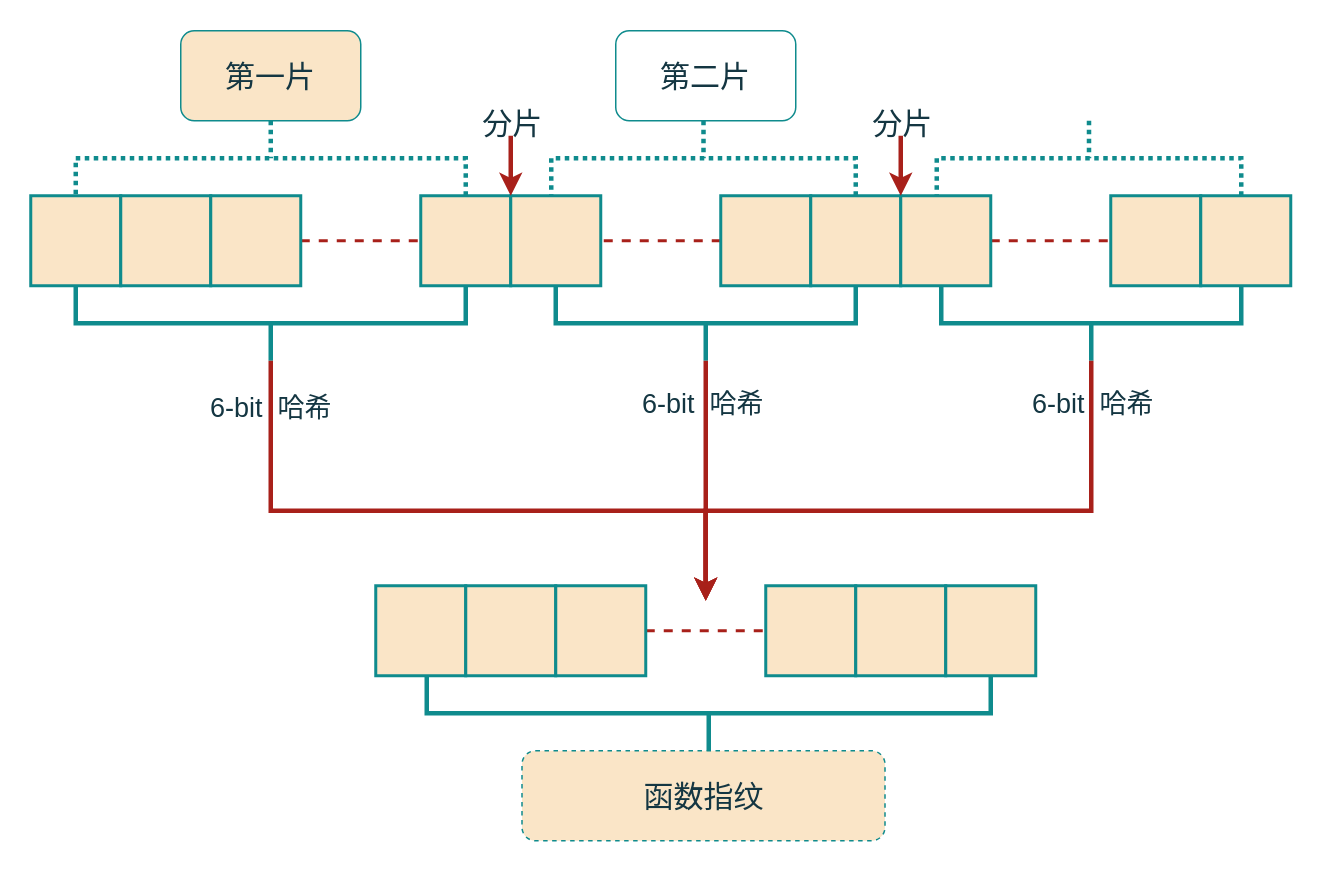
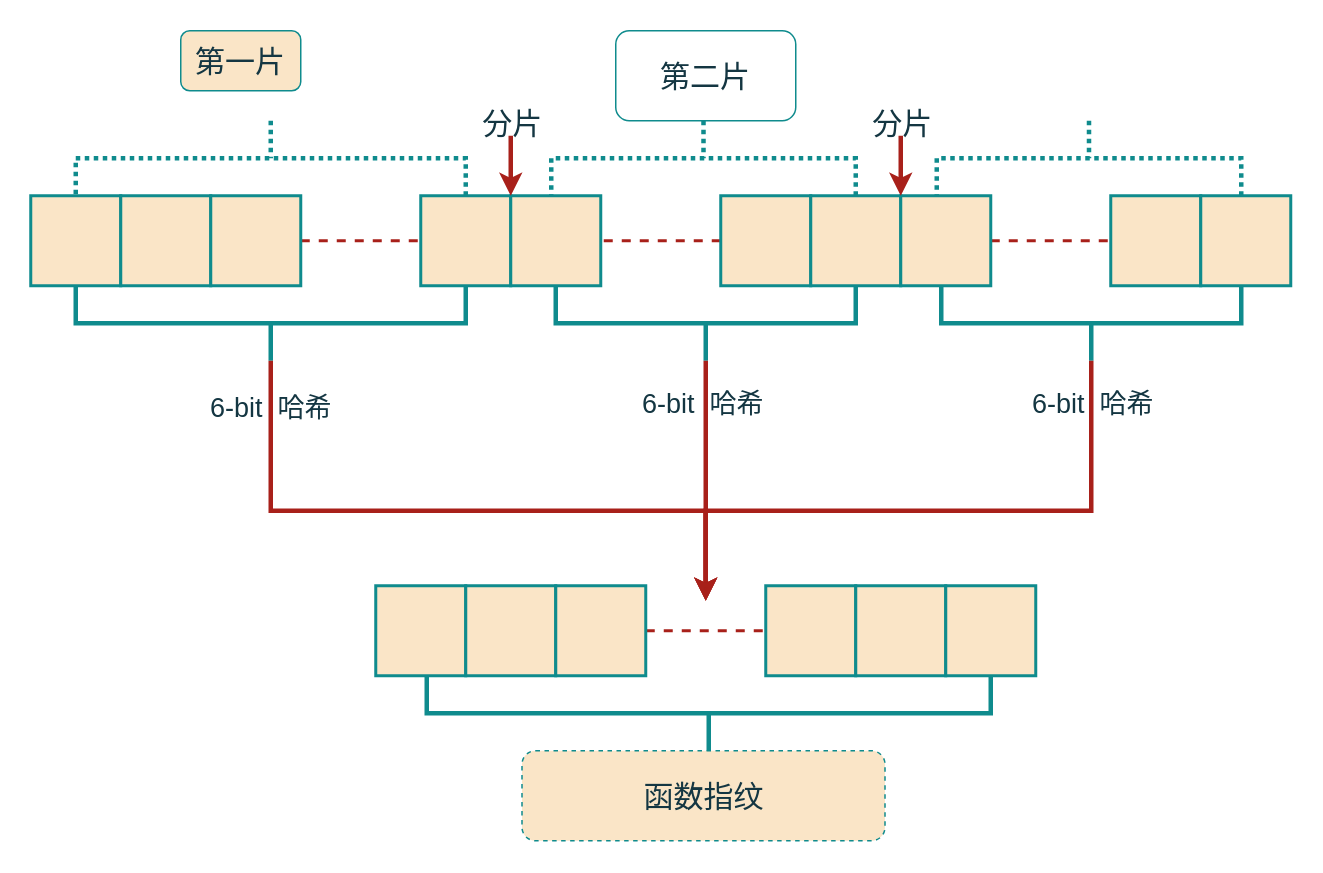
node "第一片": size 180x90 -> 120x60
